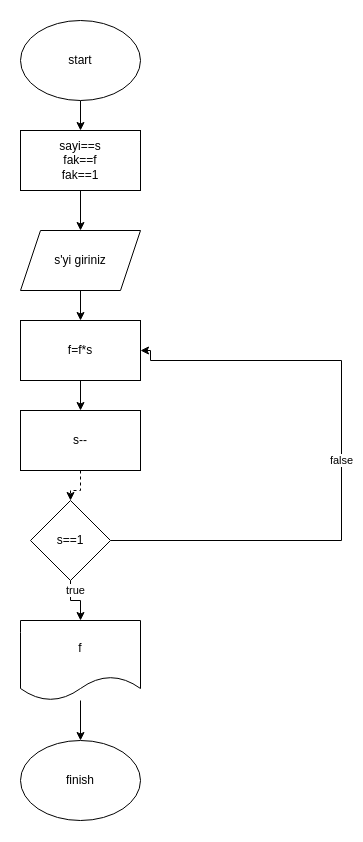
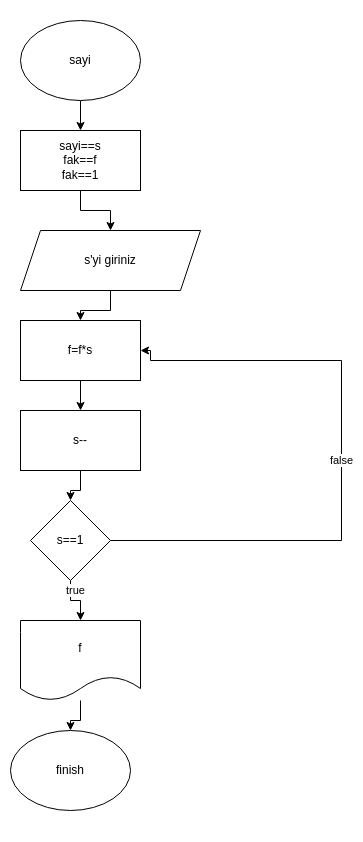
node "start": label "start" -> "sayi"
node "s'yi giriniz": size 120x60 -> 180x60
edge "s--" -> "s==1": style dashed -> solid
node "finish": moved (81, 781) -> (71, 771)
